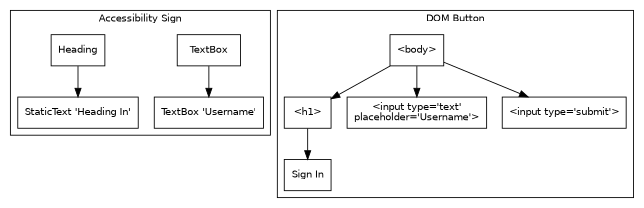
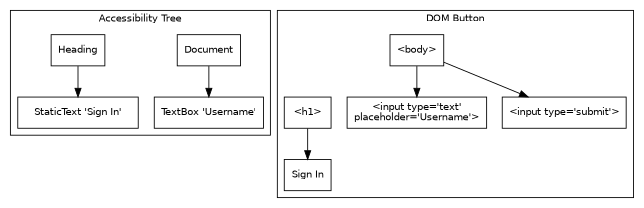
cluster "Accessibility Sign": label "Accessibility Sign" -> "Accessibility Tree"
node "TextBox": label "TextBox" -> "Document"
edge "<body>" -> "<h1>": removed
node "StaticText 'Heading In'": label "StaticText 'Heading In'" -> "StaticText 'Sign In'"
